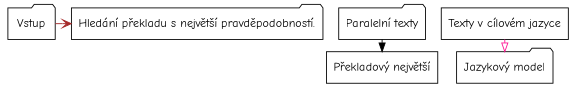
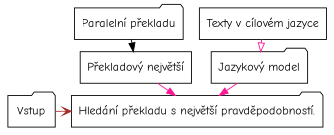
node "Paralelní texty": label "Paralelní texty" -> "Paralelní překladu"
edge "Překladový největší" -> "Hledání překladu s největší pravděpodobností.": added
edge "Jazykový model" -> "Hledání překladu s největší pravděpodobností.": added
